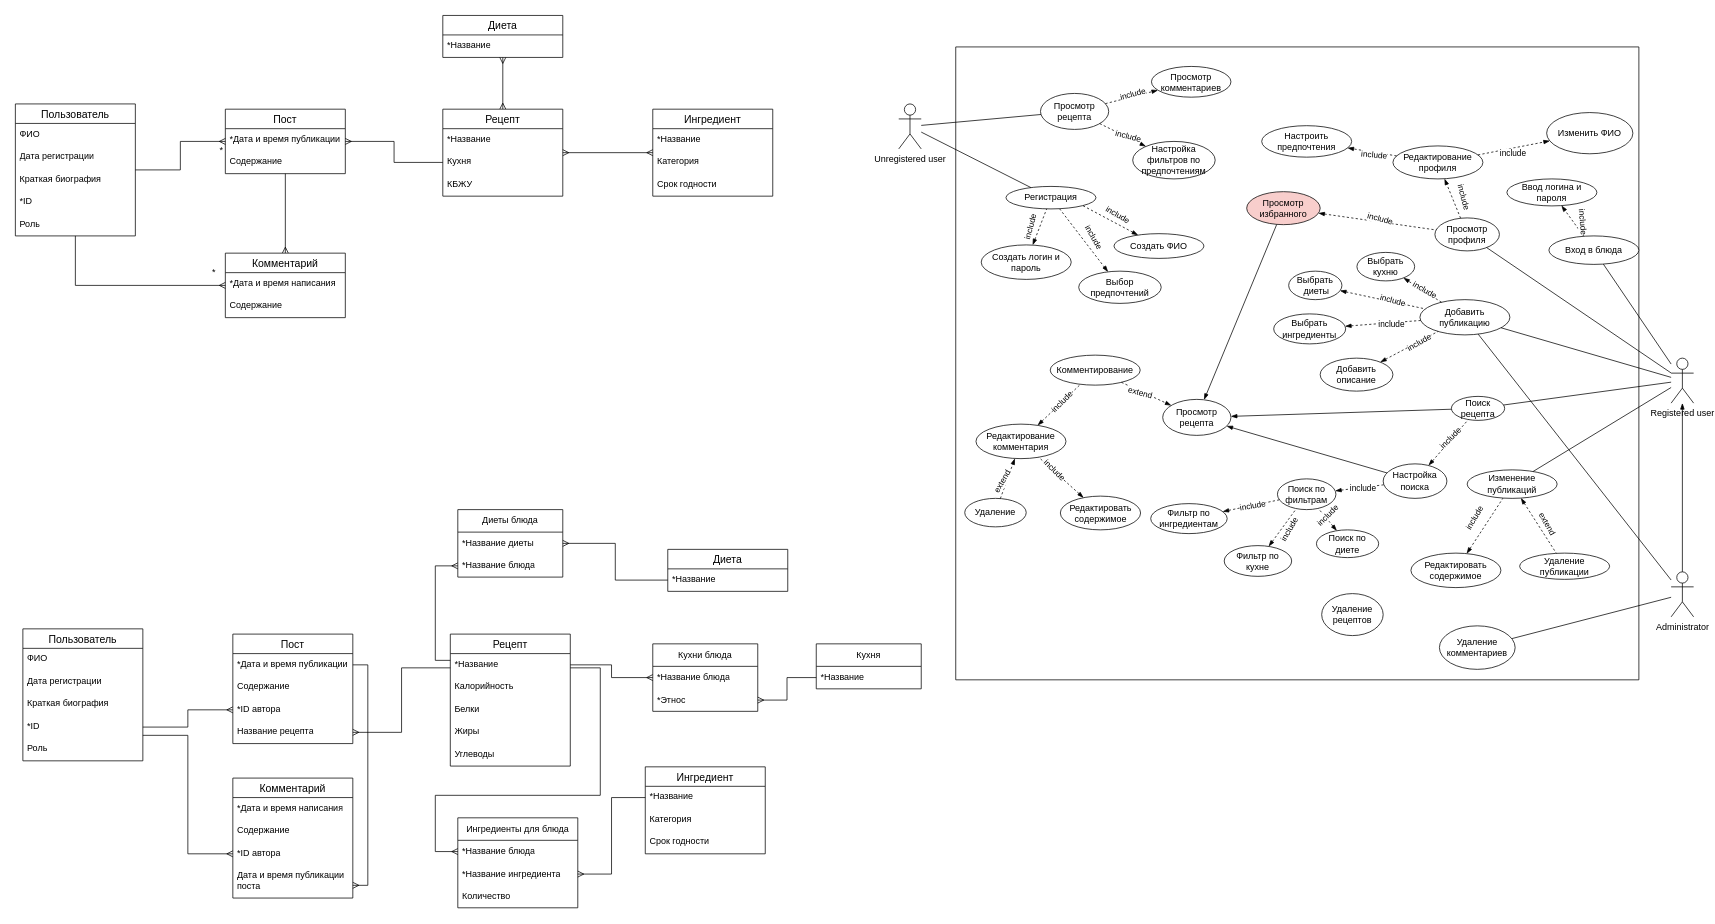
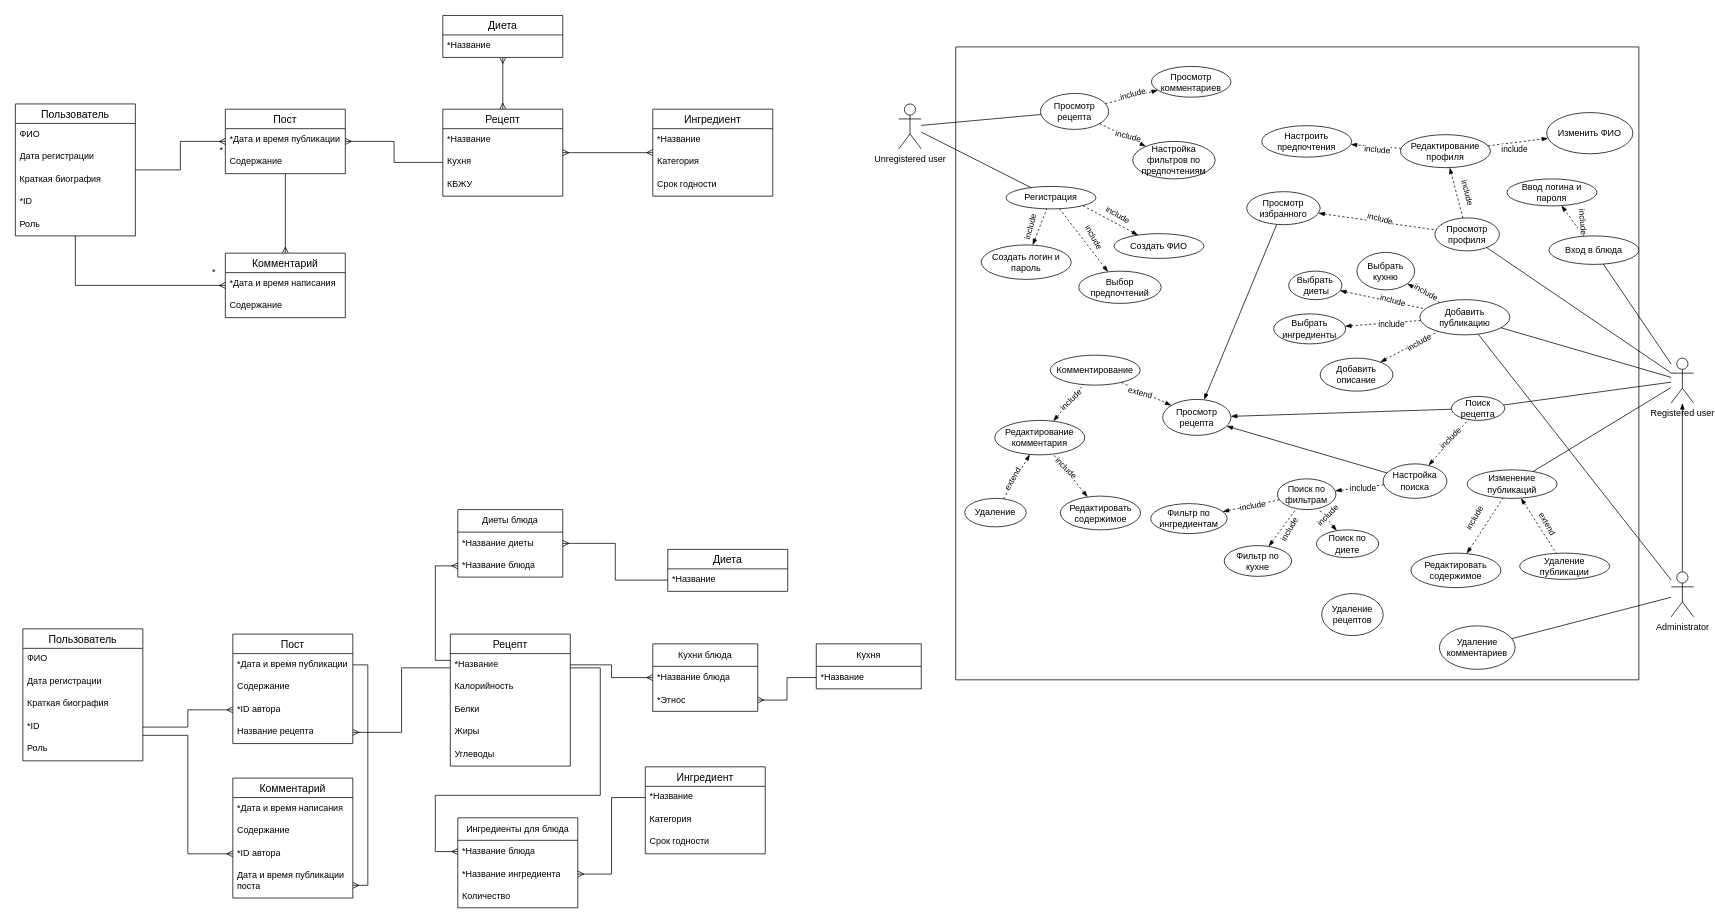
node "Редактирование профиля": moved (1438, 162) -> (1446, 151)
node "Просмотр избранного": fillcolor #f8cecc -> #ffffff
node "Выбрать кухню": size 58x29 -> 58x38
node "Редактирование комментария": moved (1021, 441) -> (1040, 438)
